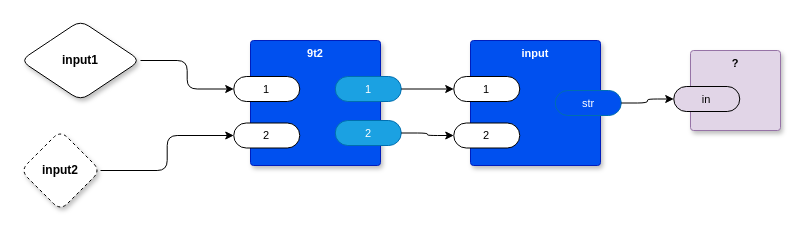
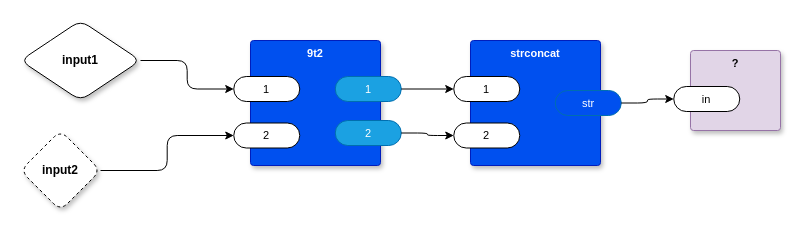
node "input": label "input" -> "strconcat"
node "in": fillcolor #e1d5e7 -> #ffffff
